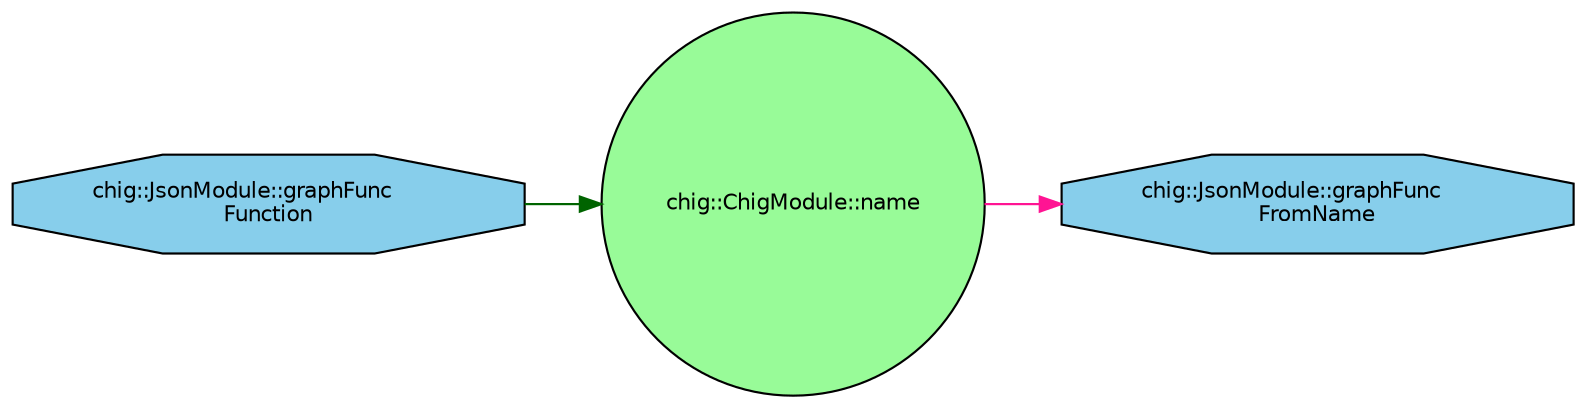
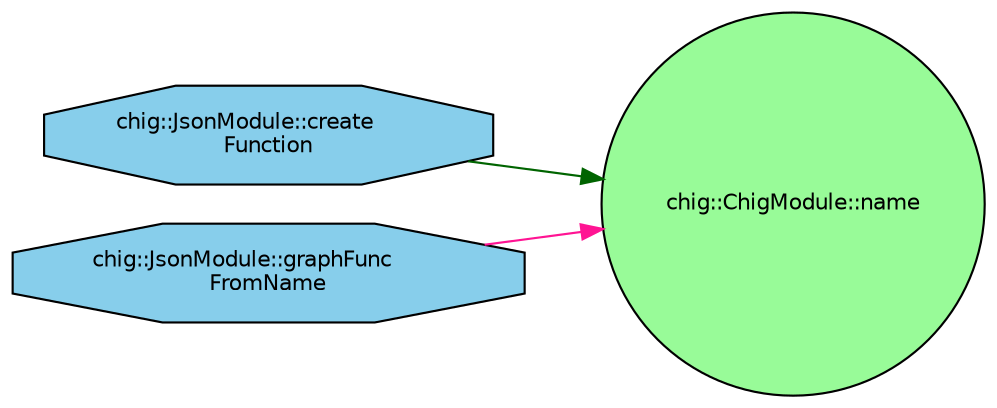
node "chig::JsonModule::graphFunc Function": label "chig::JsonModule::graphFunc Function" -> "chig::JsonModule::create Function"
edge "chig::ChigModule::name" -> "chig::JsonModule::graphFunc FromName": reversed
